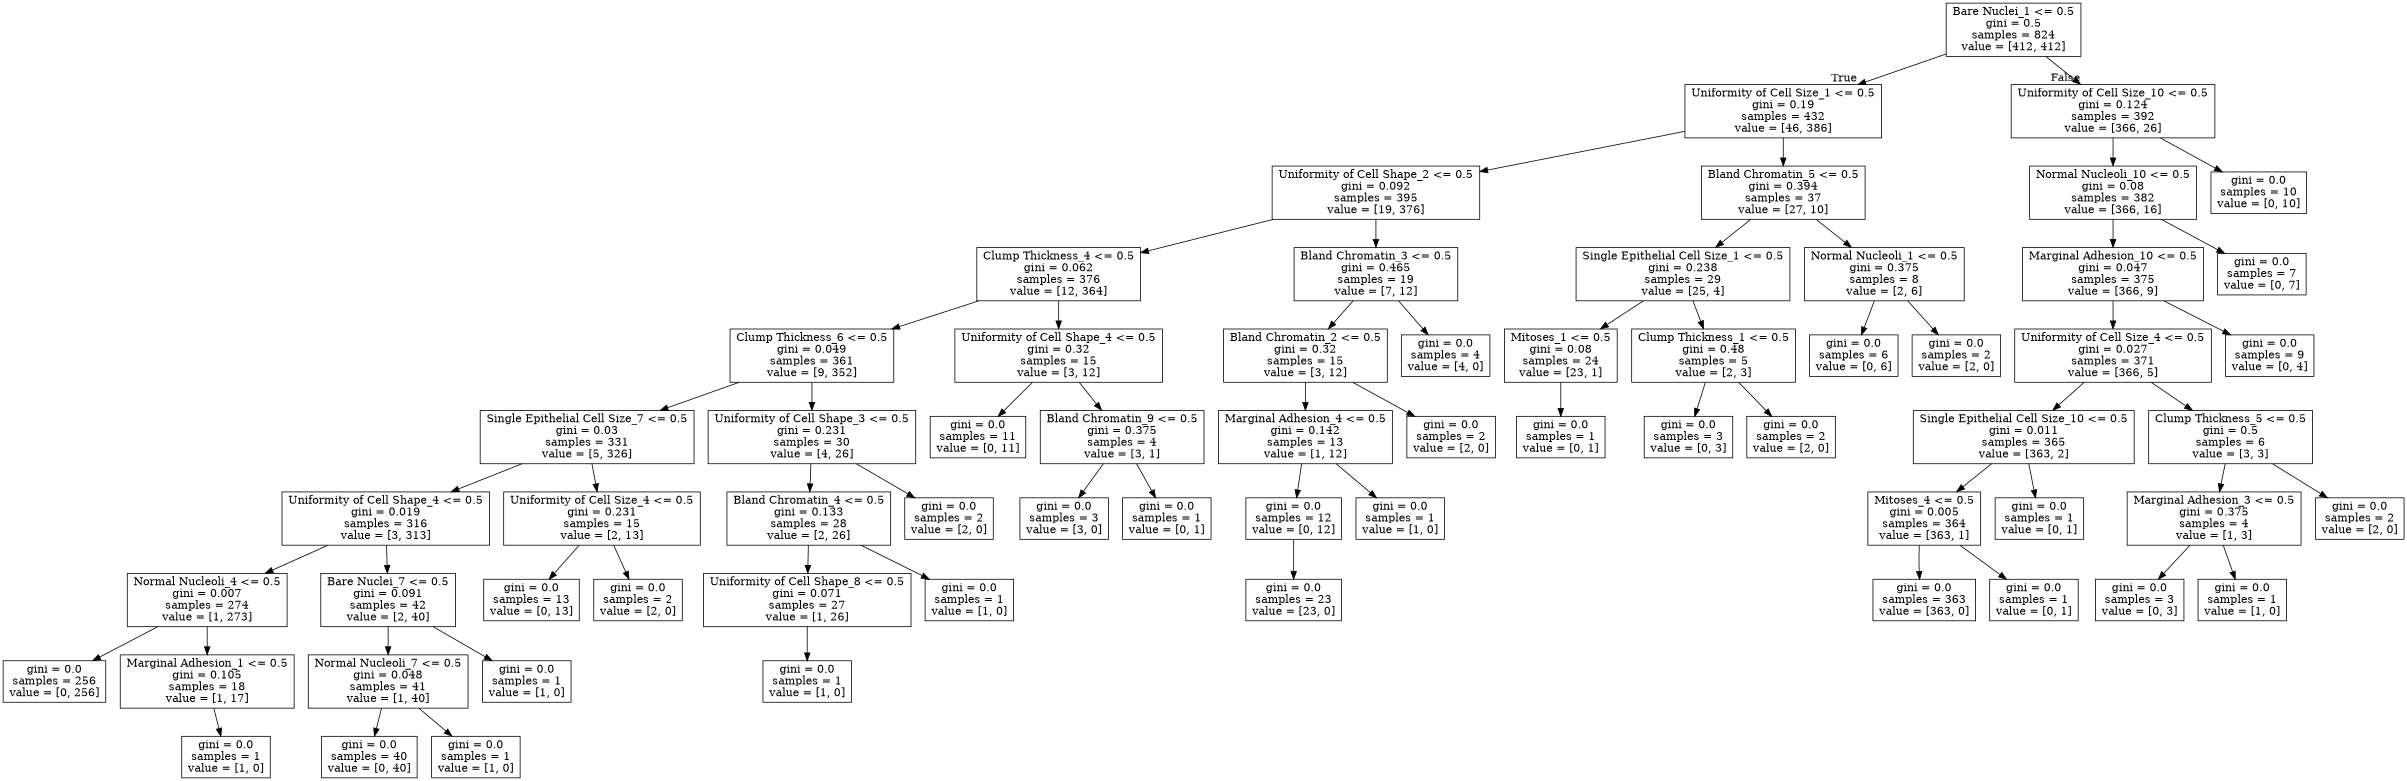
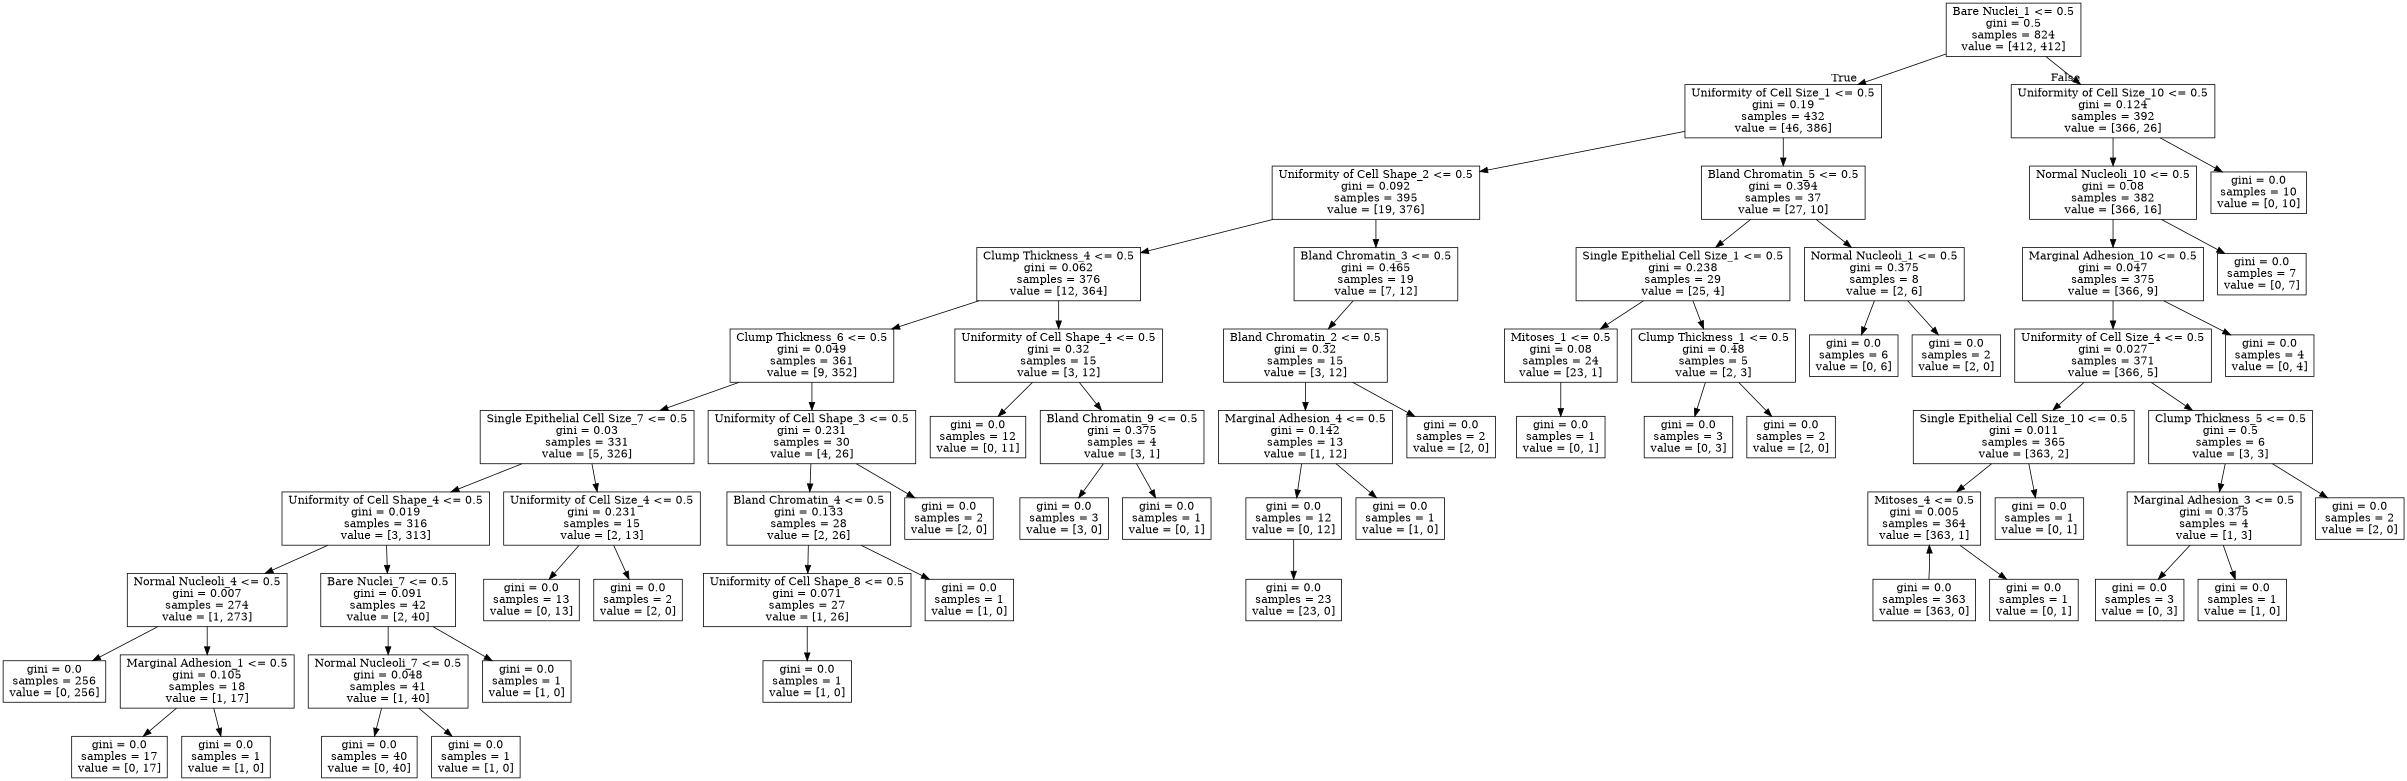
node "gini = 0.0 samples = 4 value = [4, 0]": removed
node "gini = 0.0 samples = 9 value = [0, 4]": label "gini = 0.0 samples = 9 value = [0, 4]" -> "gini = 0.0 samples = 4 value = [0, 4]"
node "gini = 0.0 samples = 11 value = [0, 11]": label "gini = 0.0 samples = 11 value = [0, 11]" -> "gini = 0.0 samples = 12 value = [0, 11]"
edge "Mitoses_4 <= 0.5 gini = 0.005 samples = 364 value = [363, 1]" -> "gini = 0.0 samples = 363 value = [363, 0]": reversed
node "gini = 0.0 samples = 17 value = [0, 17]": added
